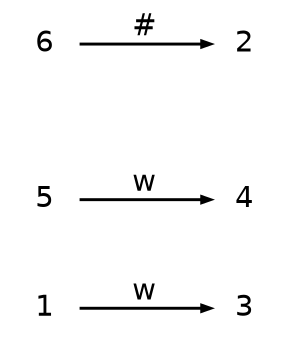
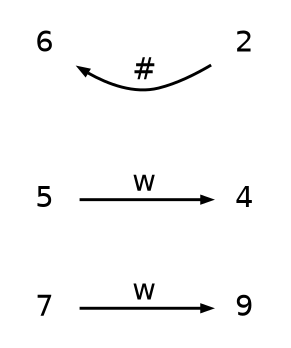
edge "6" -> "2": reversed
node "1": label "1" -> "7"
node "3": label "3" -> "9"
